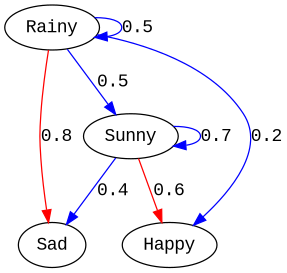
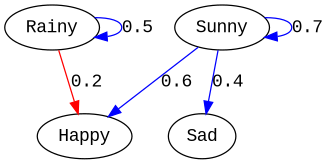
edge "Rainy" -> "Sunny": removed, label "0.5"
edge "Rainy" -> "Happy": color blue -> red
edge "Rainy" -> "Sad": removed, label "0.8"
edge "Sunny" -> "Happy": color red -> blue
